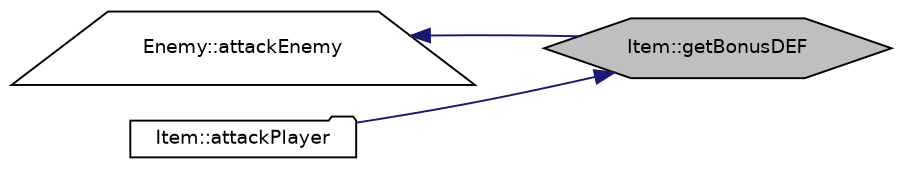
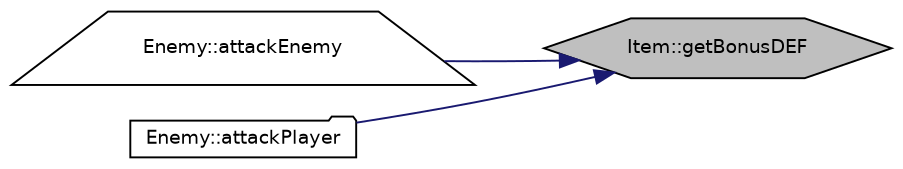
edge "Item::getBonusDEF" -> "Enemy::attackEnemy": reversed
node "Item::attackPlayer": label "Item::attackPlayer" -> "Enemy::attackPlayer"
